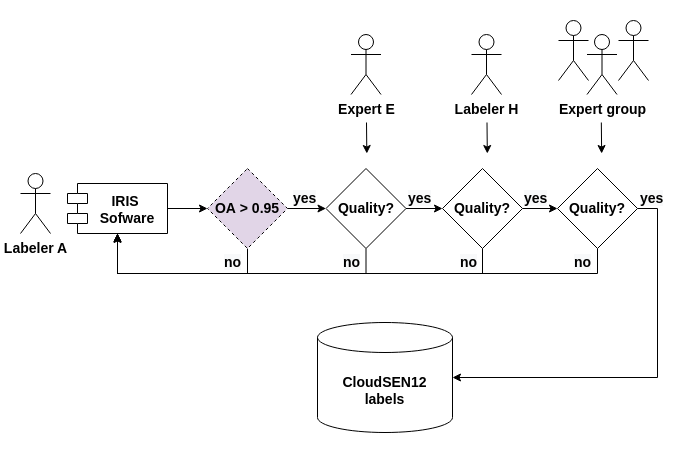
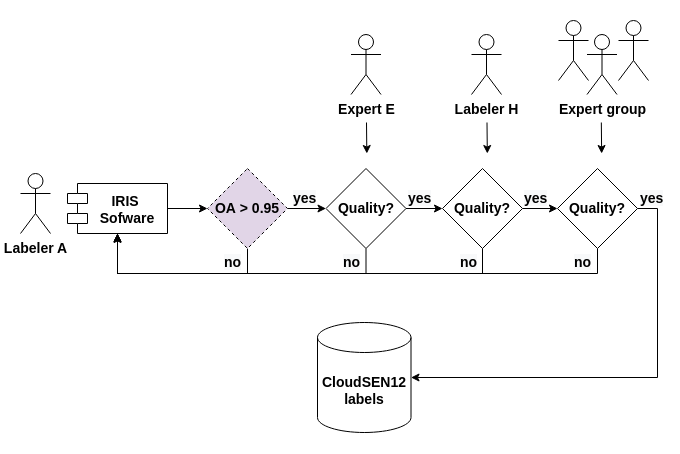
node "CloudSEN12 labels": size 135x110 -> 94x110
